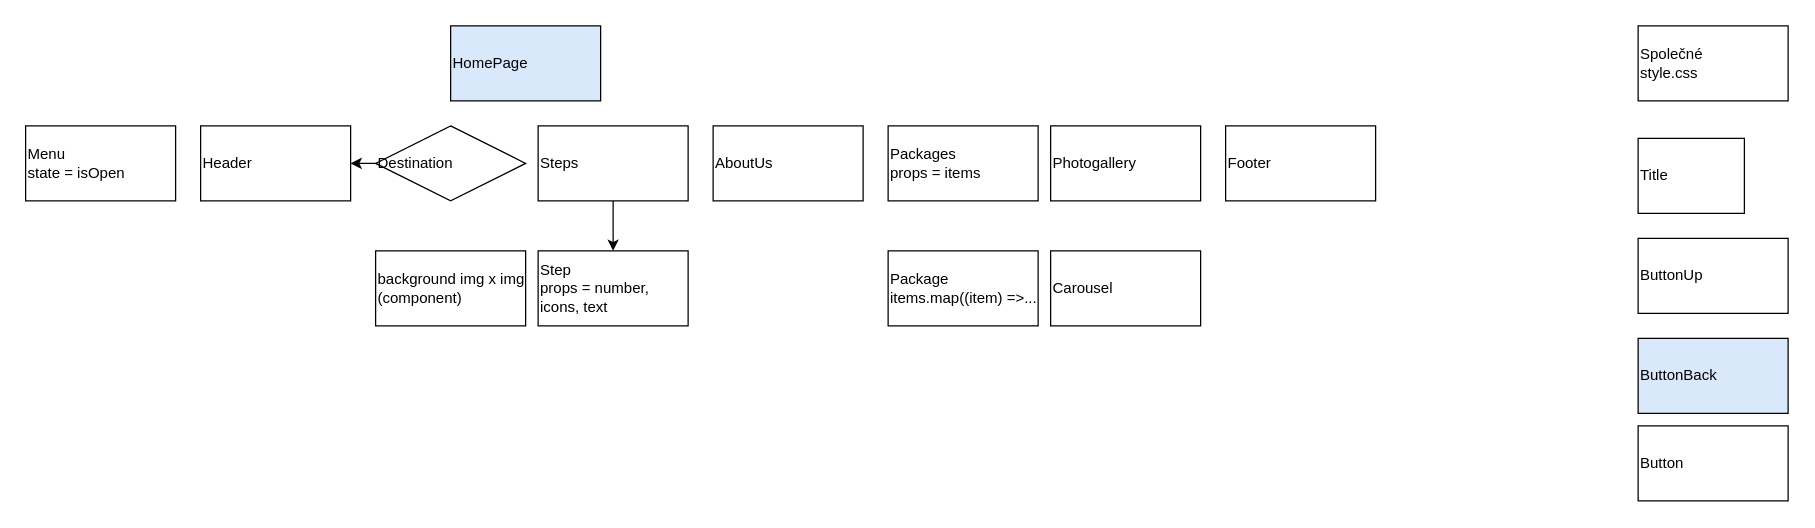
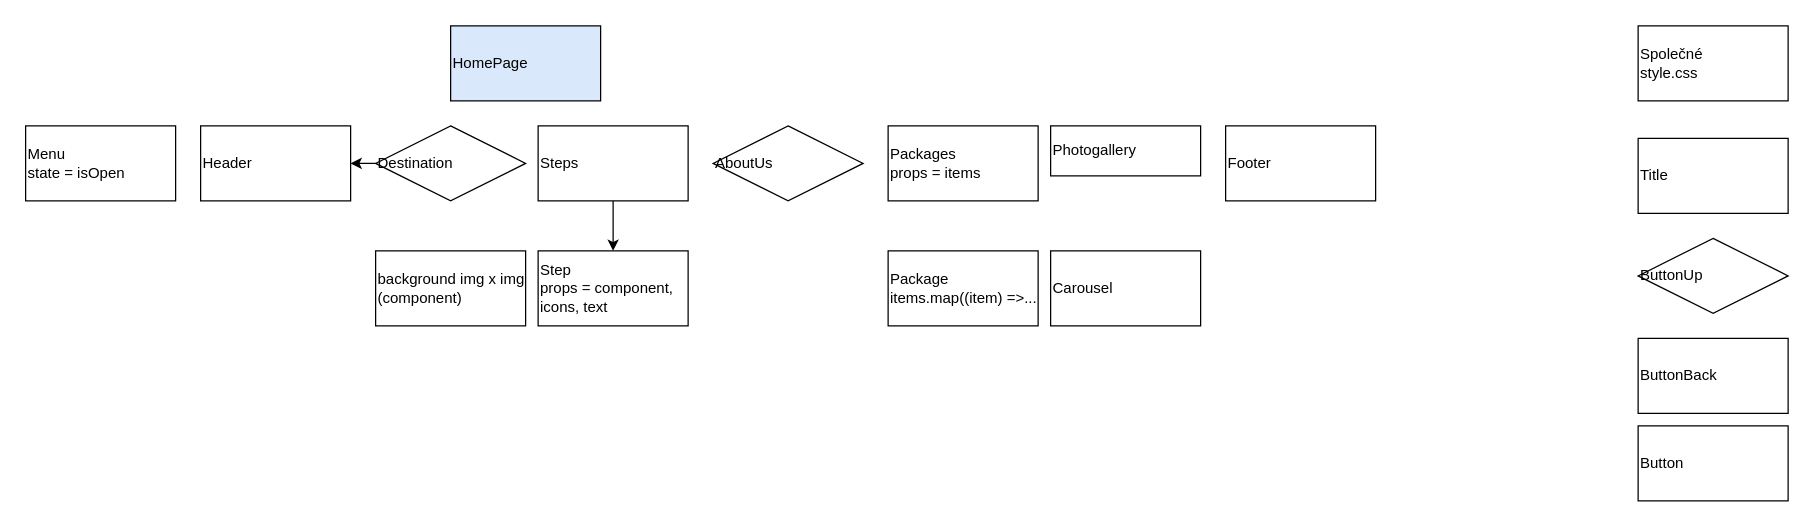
node "AboutUs": shape rectangle -> diamond
node "Photogallery": size 150x75 -> 150x50
node "Title": size 106x75 -> 150x75
node "ButtonUp": shape rectangle -> diamond
node "Step props = number, icons, text": label "Step props = number, icons, text" -> "Step props = component, icons, text"
node "ButtonBack": fillcolor #dae8fc -> #ffffff
